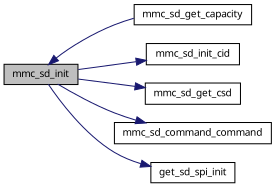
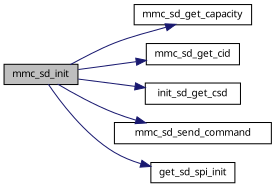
edge "mmc_sd_get_capacity" -> "mmc_sd_init": reversed
node "mmc_sd_init_cid": label "mmc_sd_init_cid" -> "mmc_sd_get_cid"
node "mmc_sd_get_csd": label "mmc_sd_get_csd" -> "init_sd_get_csd"
node "mmc_sd_command_command": label "mmc_sd_command_command" -> "mmc_sd_send_command"
